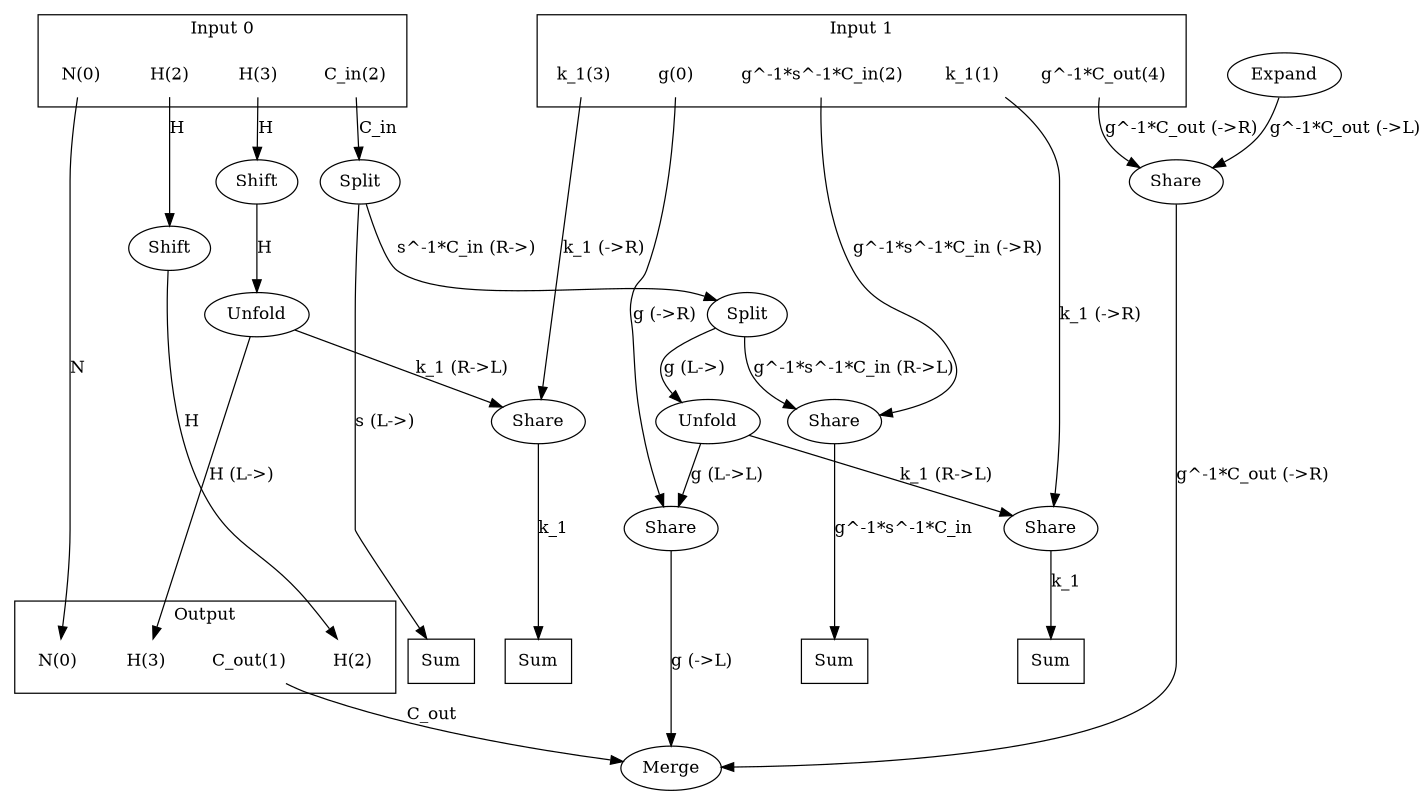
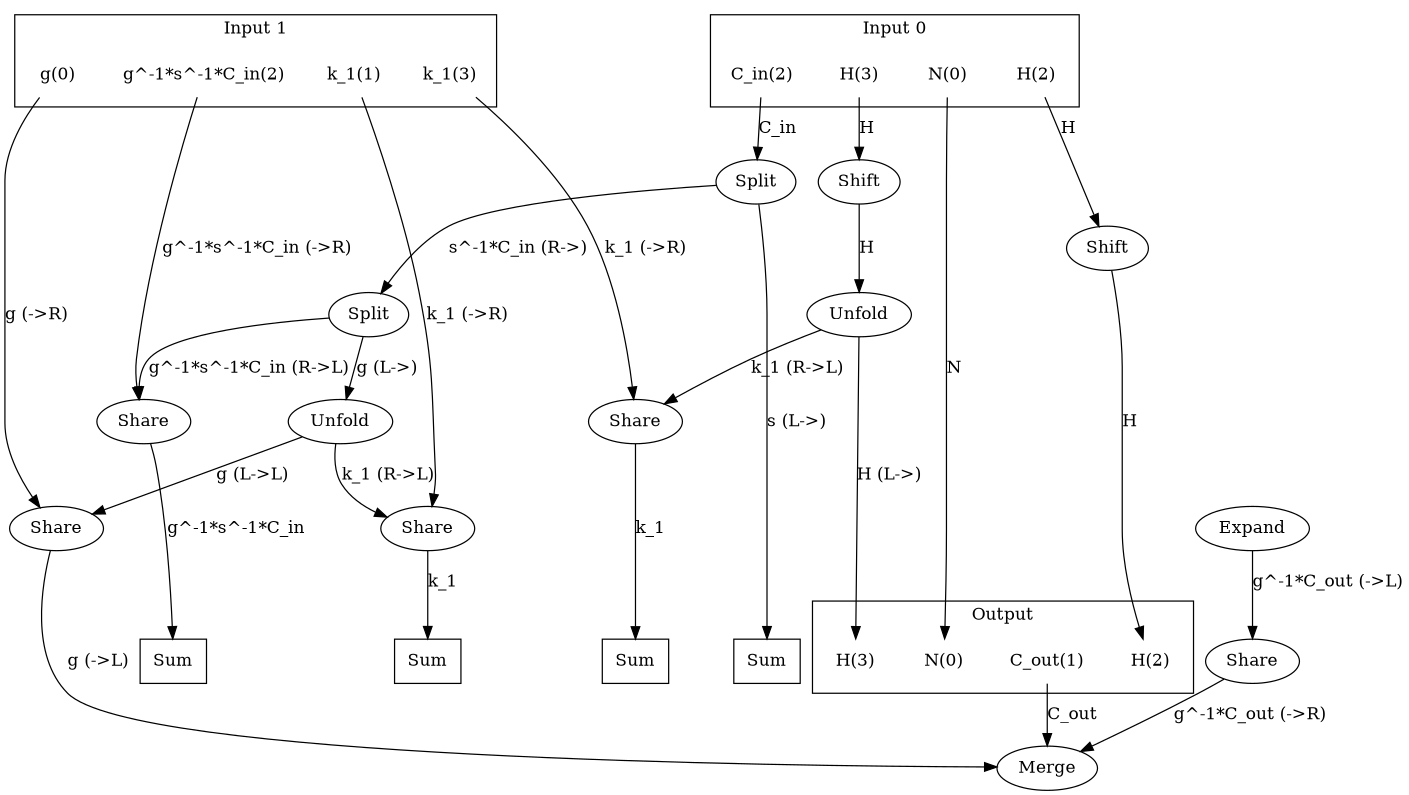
node "g^-1*C_out(4)": removed
